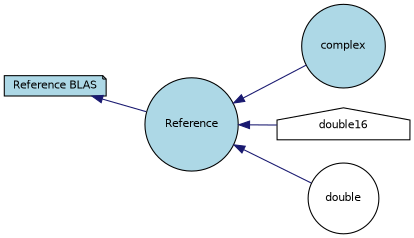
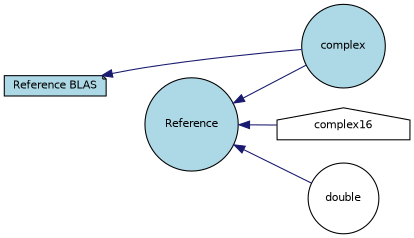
edge "Reference" -> "Reference BLAS": now "complex" -> "Reference BLAS"
node "double16": label "double16" -> "complex16"
